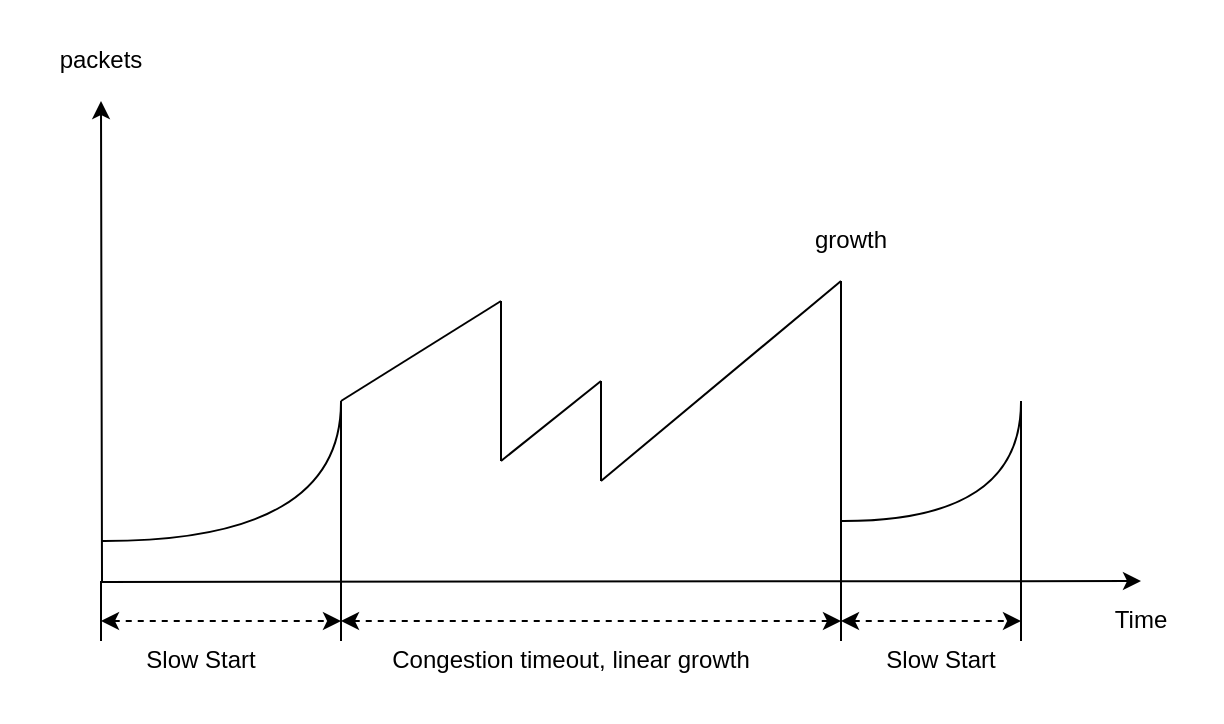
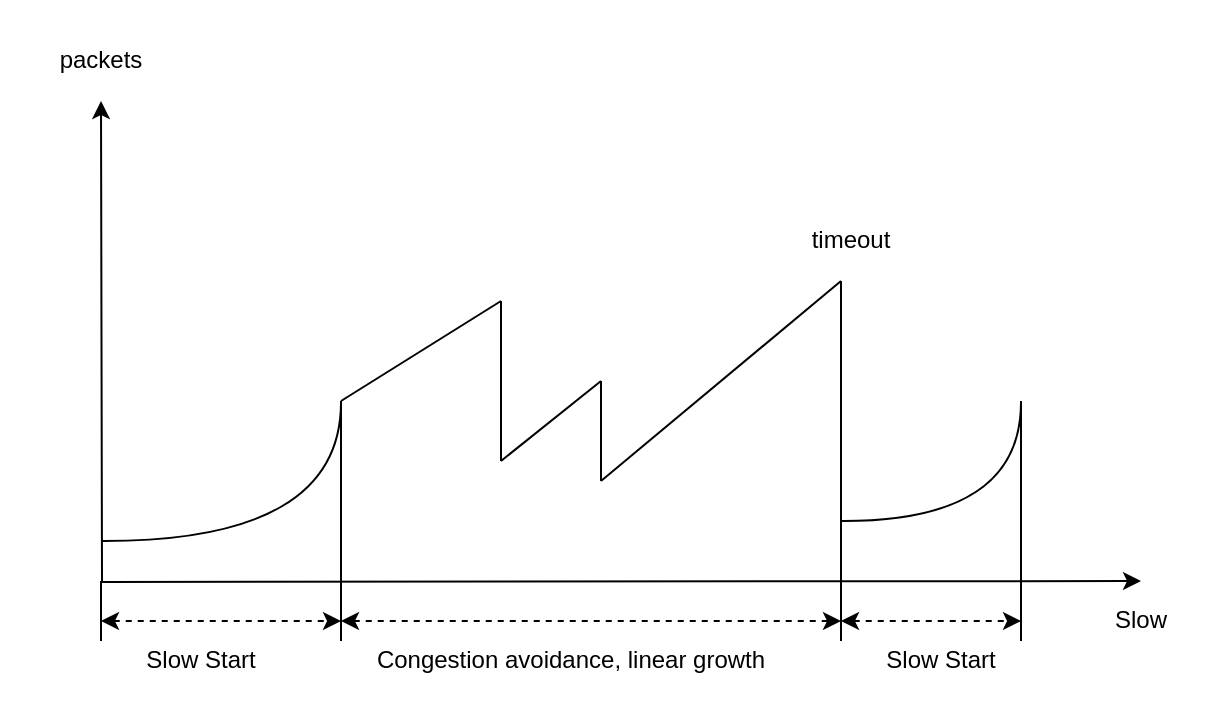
node "growth": label "growth" -> "timeout"
node "Time": label "Time" -> "Slow"
node "Congestion timeout, linear growth": label "Congestion timeout, linear growth" -> "Congestion avoidance, linear growth"
